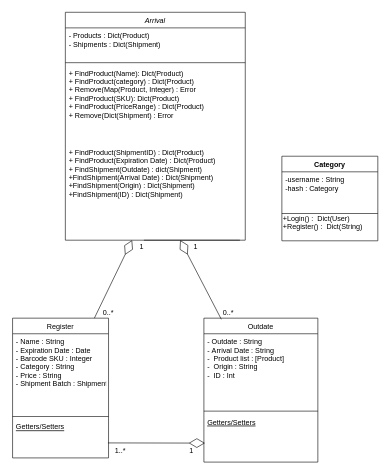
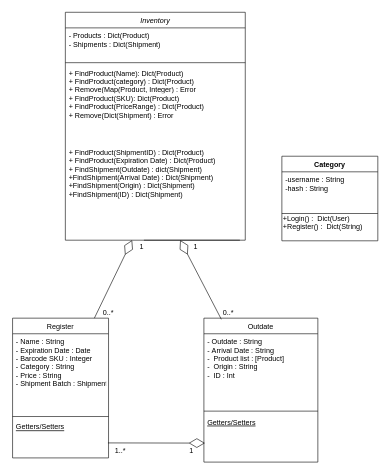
node "Arrival": label "Arrival" -> "Inventory"
node "-username : String -hash : Category": label "-username : String -hash : Category" -> "-username : String -hash : String"
